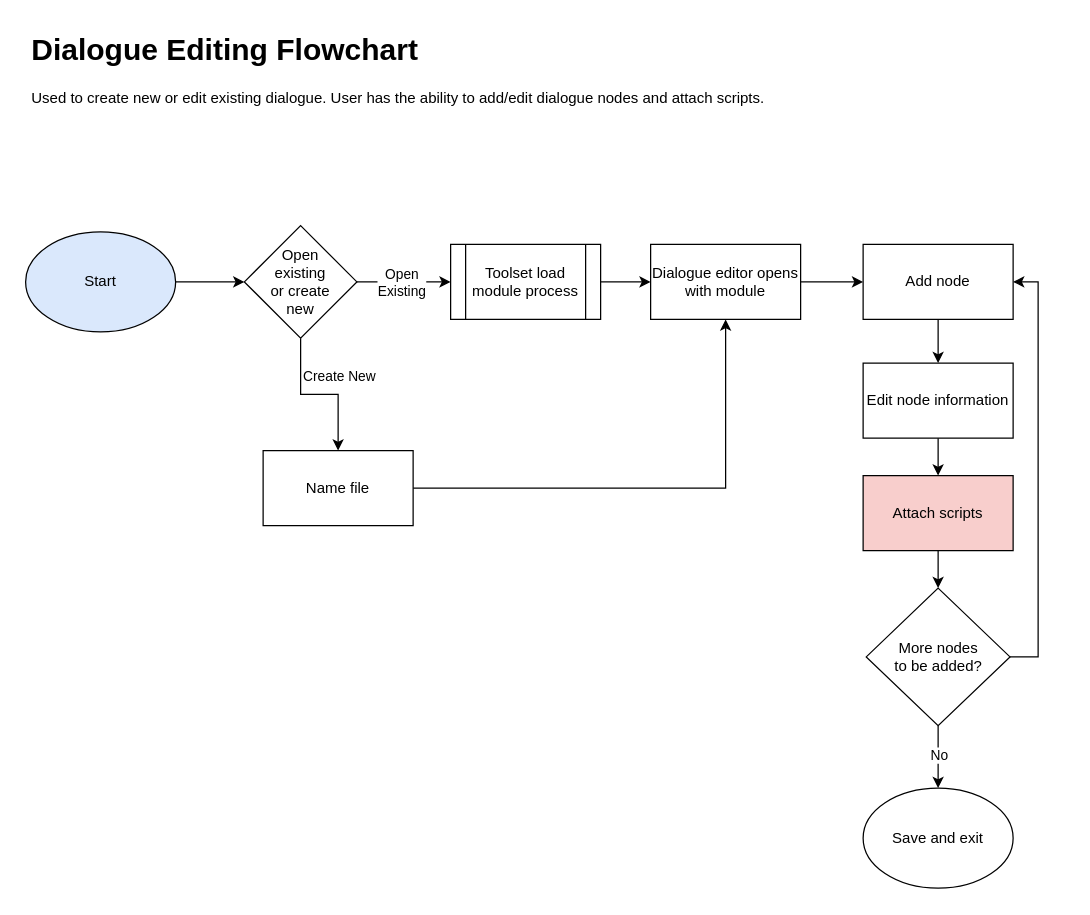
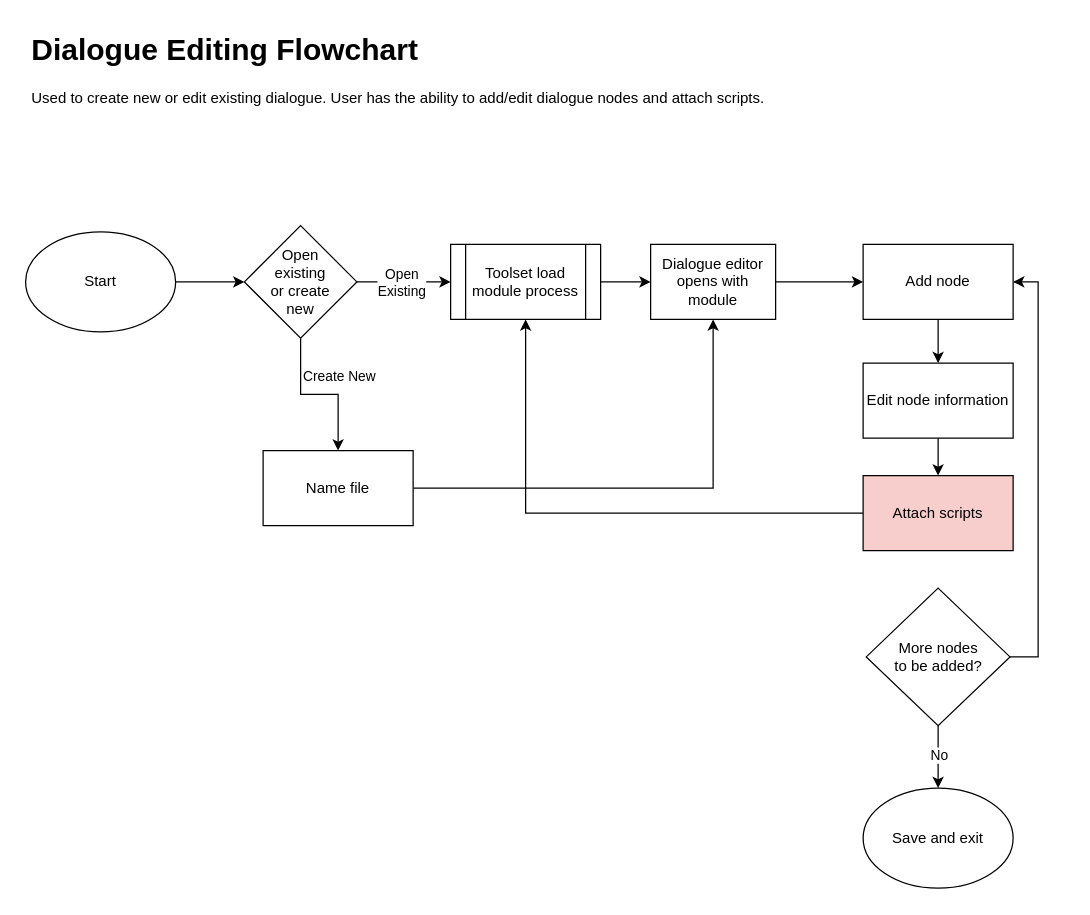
node "Start": fillcolor #dae8fc -> #ffffff
node "Dialogue editor opens with module": size 150x75 -> 125x75
edge "Attach scripts" -> "More nodes to be added?": now "Attach scripts" -> "Toolset load module process"
